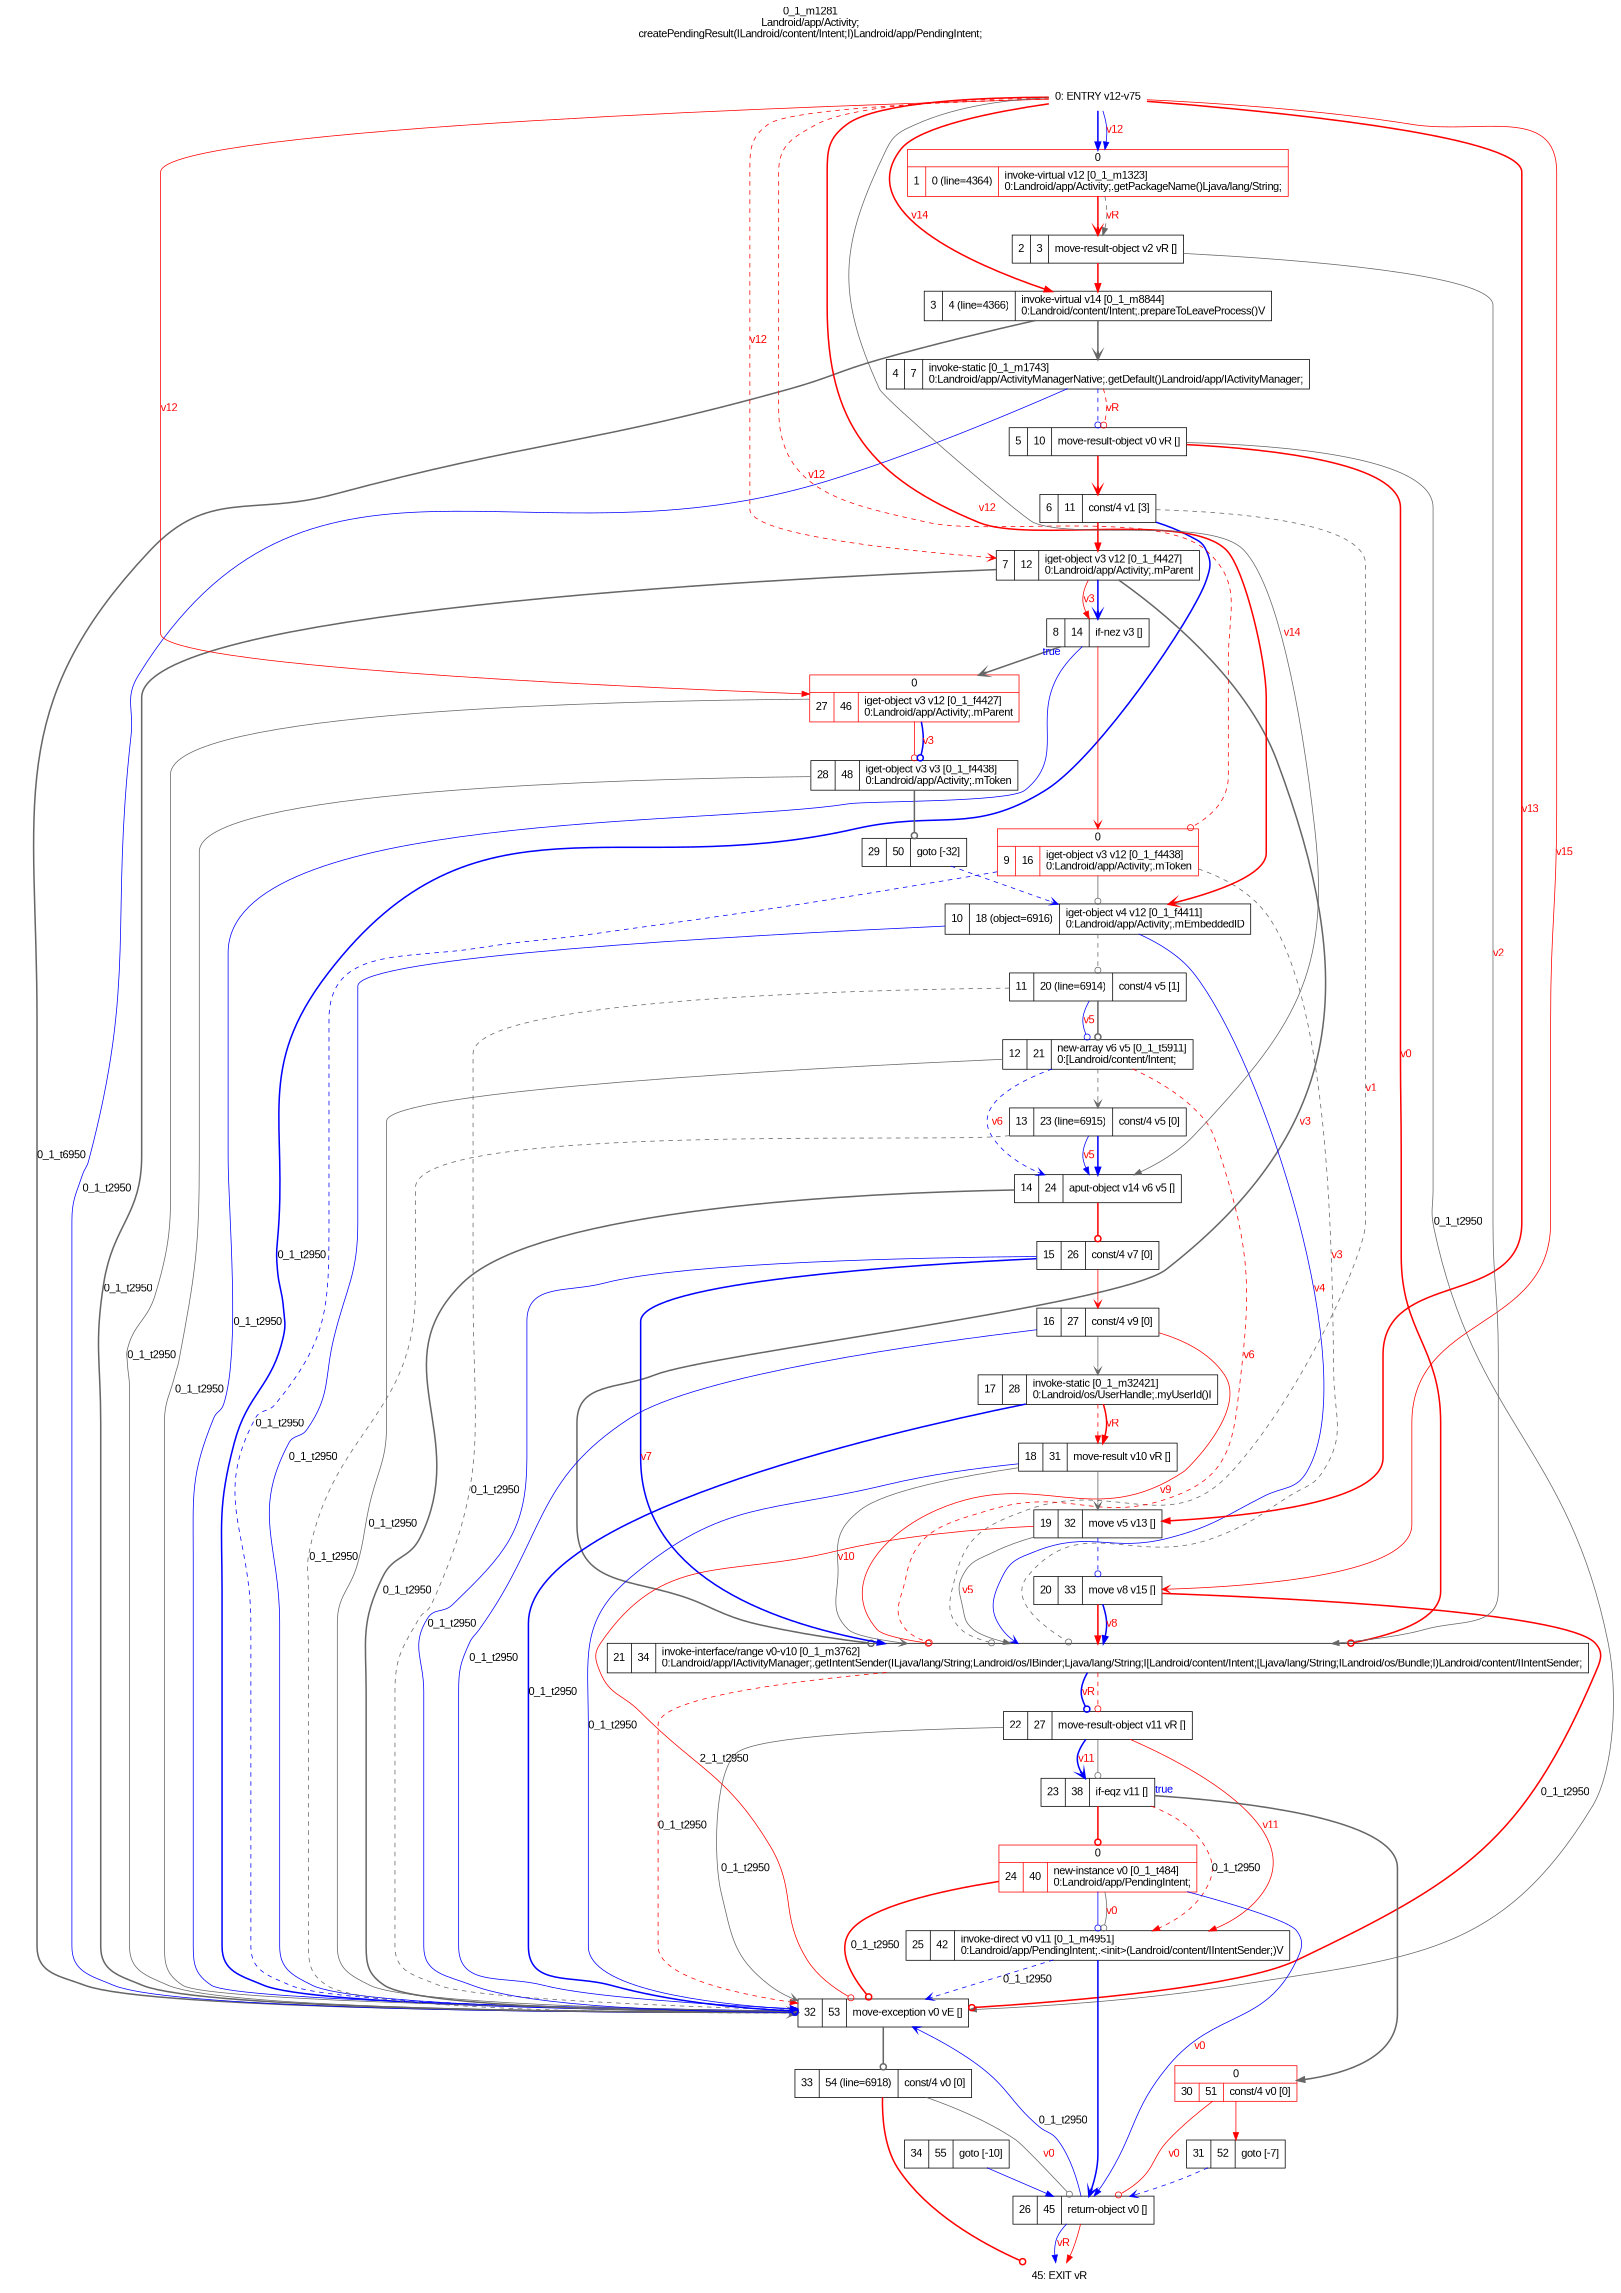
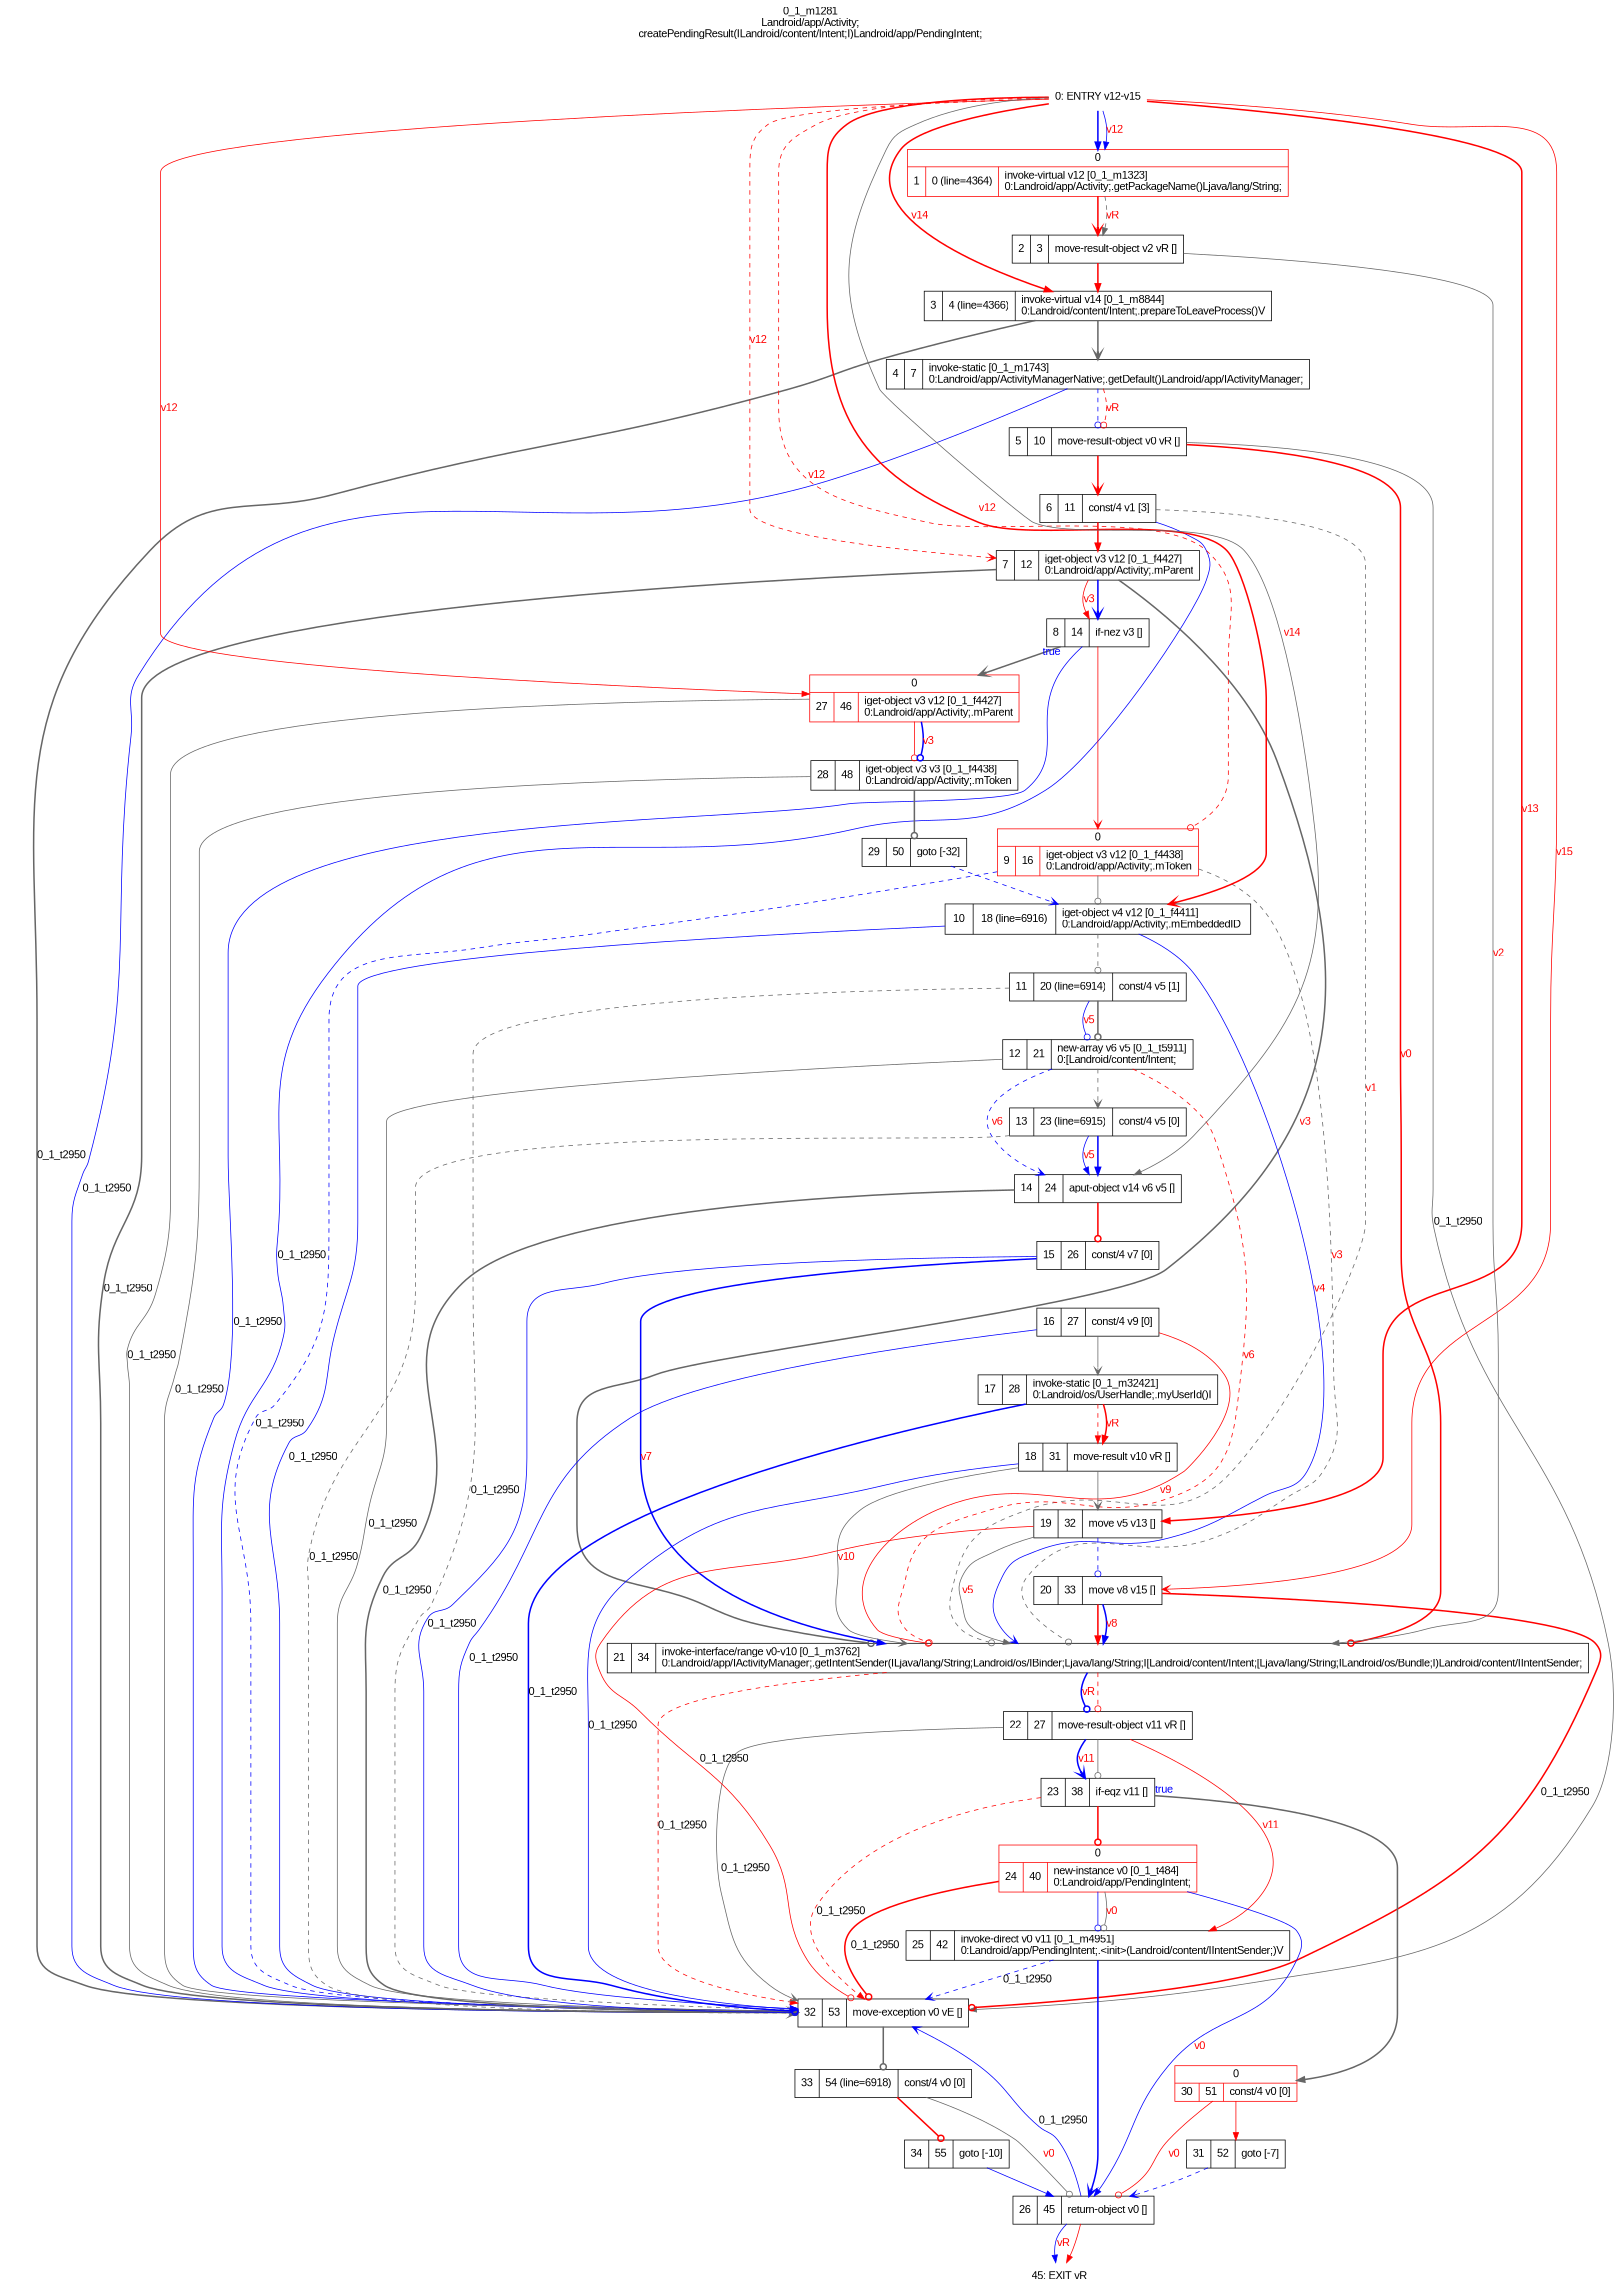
node "0: ENTRY v12-v75": label "0: ENTRY v12-v75" -> "0: ENTRY v12-v15"
node "10": text "18 (object=6916)" -> "18 (line=6916)"
edge "3" -> "32": label "0_1_t6950" -> "0_1_t2950"
edge "6" -> "32": style bold -> solid
edge "15" -> "16": removed
edge "19" -> "32": label "2_1_t2950" -> "0_1_t2950"
edge "23" -> "25": now "23" -> "32"
edge "33" -> "45: EXIT vR": now "33" -> "34"
